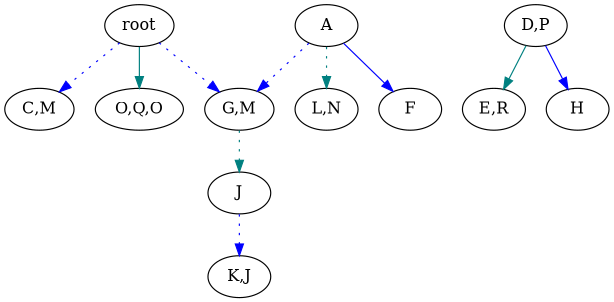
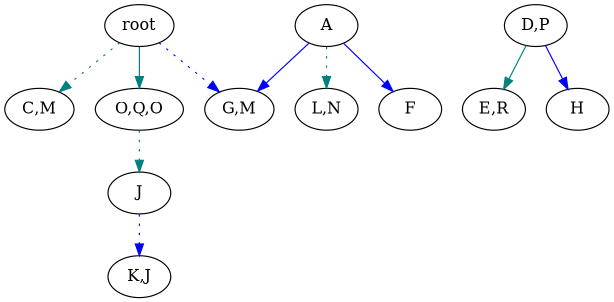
edge "A" -> "G,M": style dotted -> solid
edge "root" -> "C,M": color blue -> teal
edge "G,M" -> "J": now "O,Q,O" -> "J"
